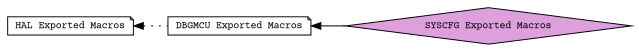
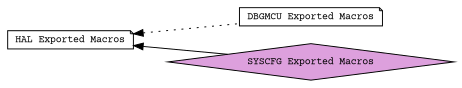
edge "SYSCFG Exported Macros" -> "DBGMCU Exported Macros": now "SYSCFG Exported Macros" -> "HAL Exported Macros"
